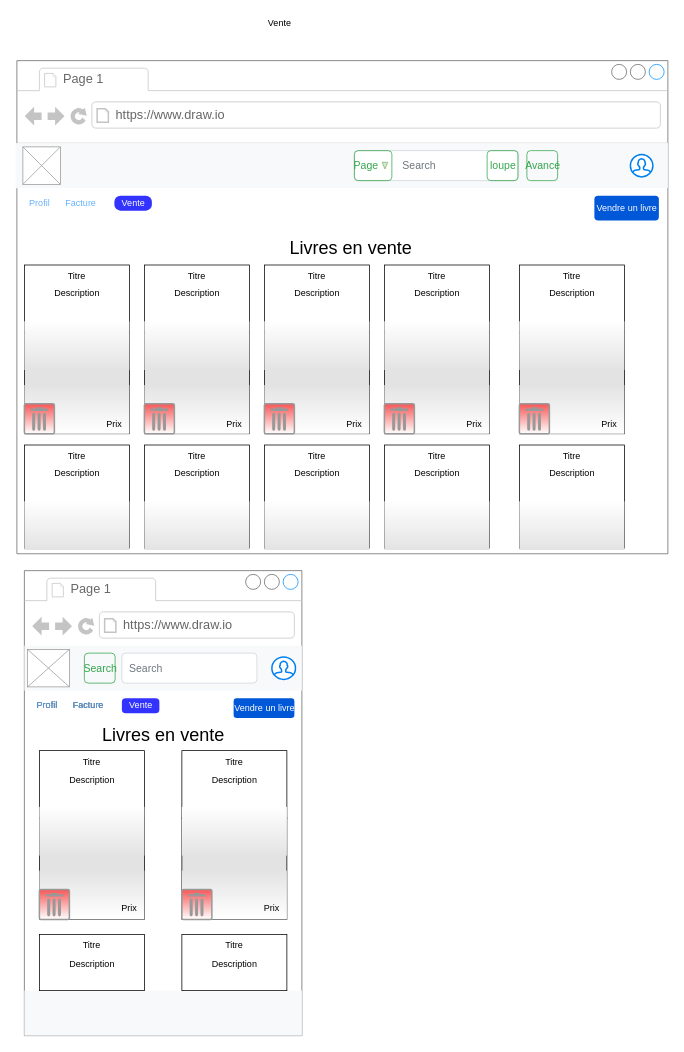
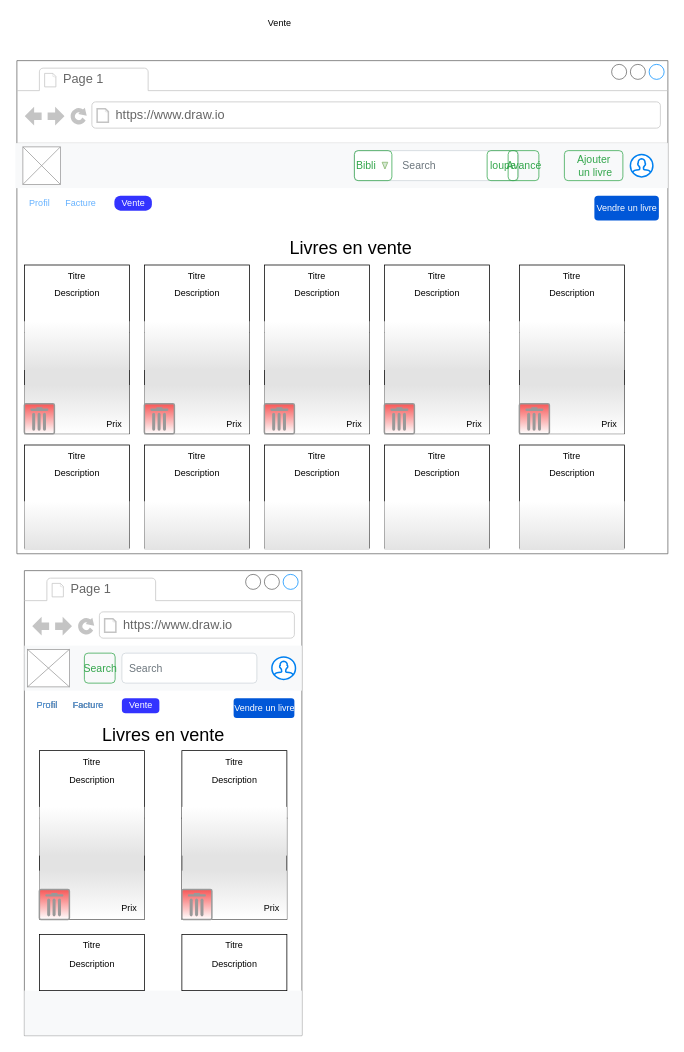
node "Page": label "Page" -> "Bibli"
node "Avancé": moved (542, 165) -> (524, 165)
node "Ajouter un livre": added
